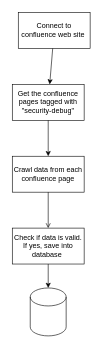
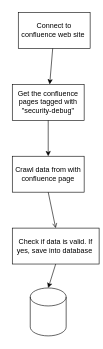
node "Crawl data from each confluence page": label "Crawl data from each confluence page" -> "Crawl data from with confluence page"
node "Check if data is valid. If yes, save into database": size 72x36 -> 87x36
